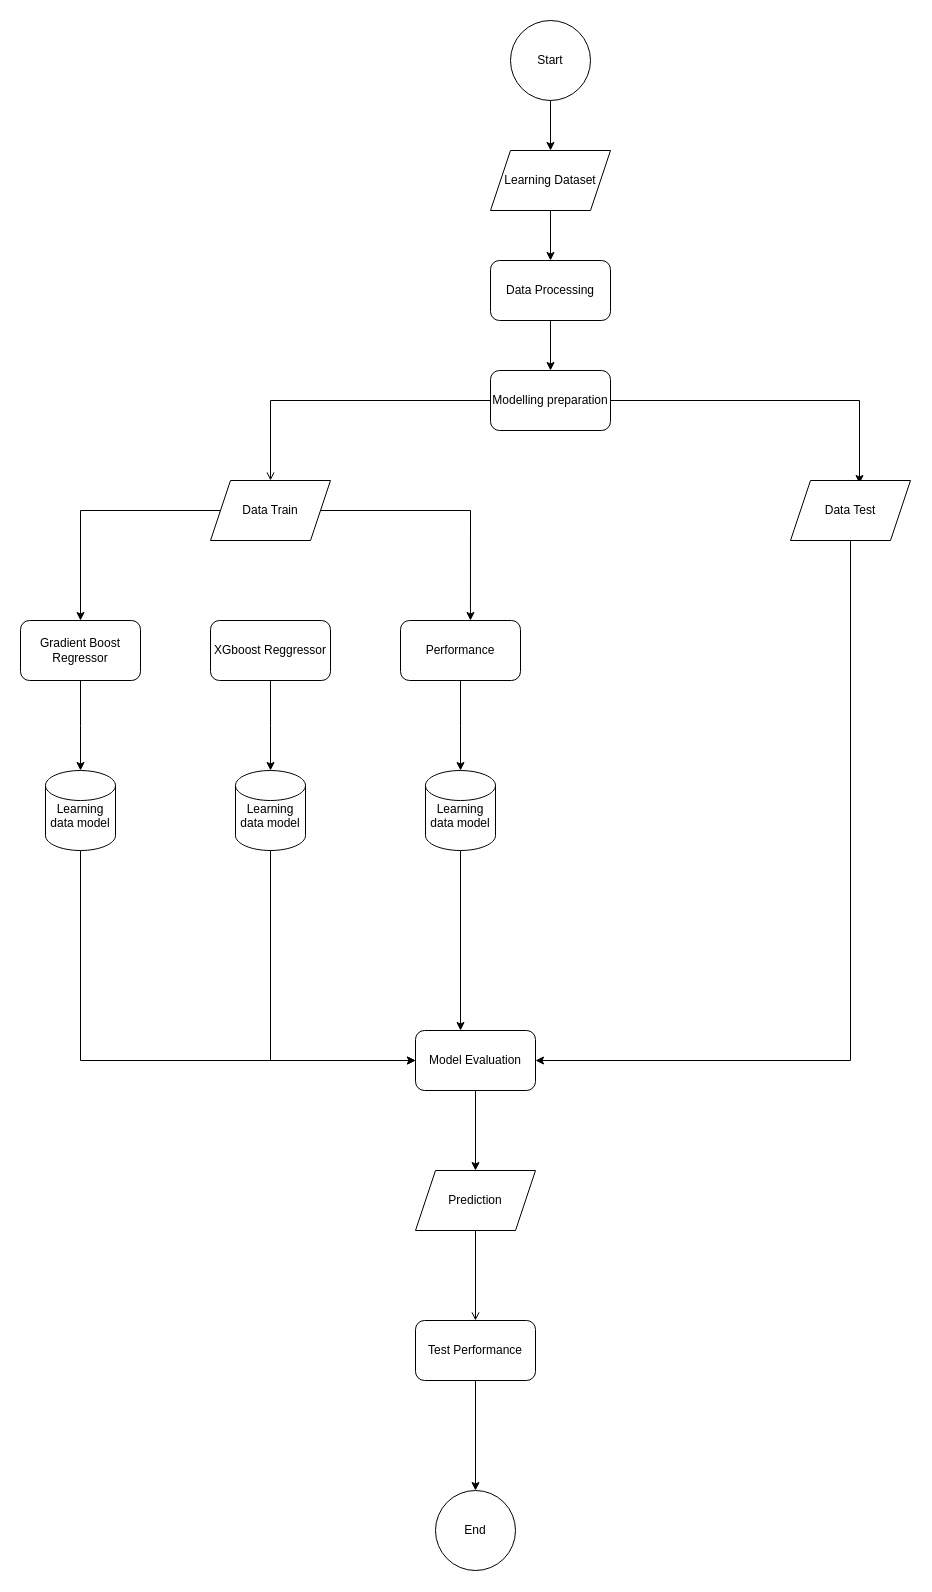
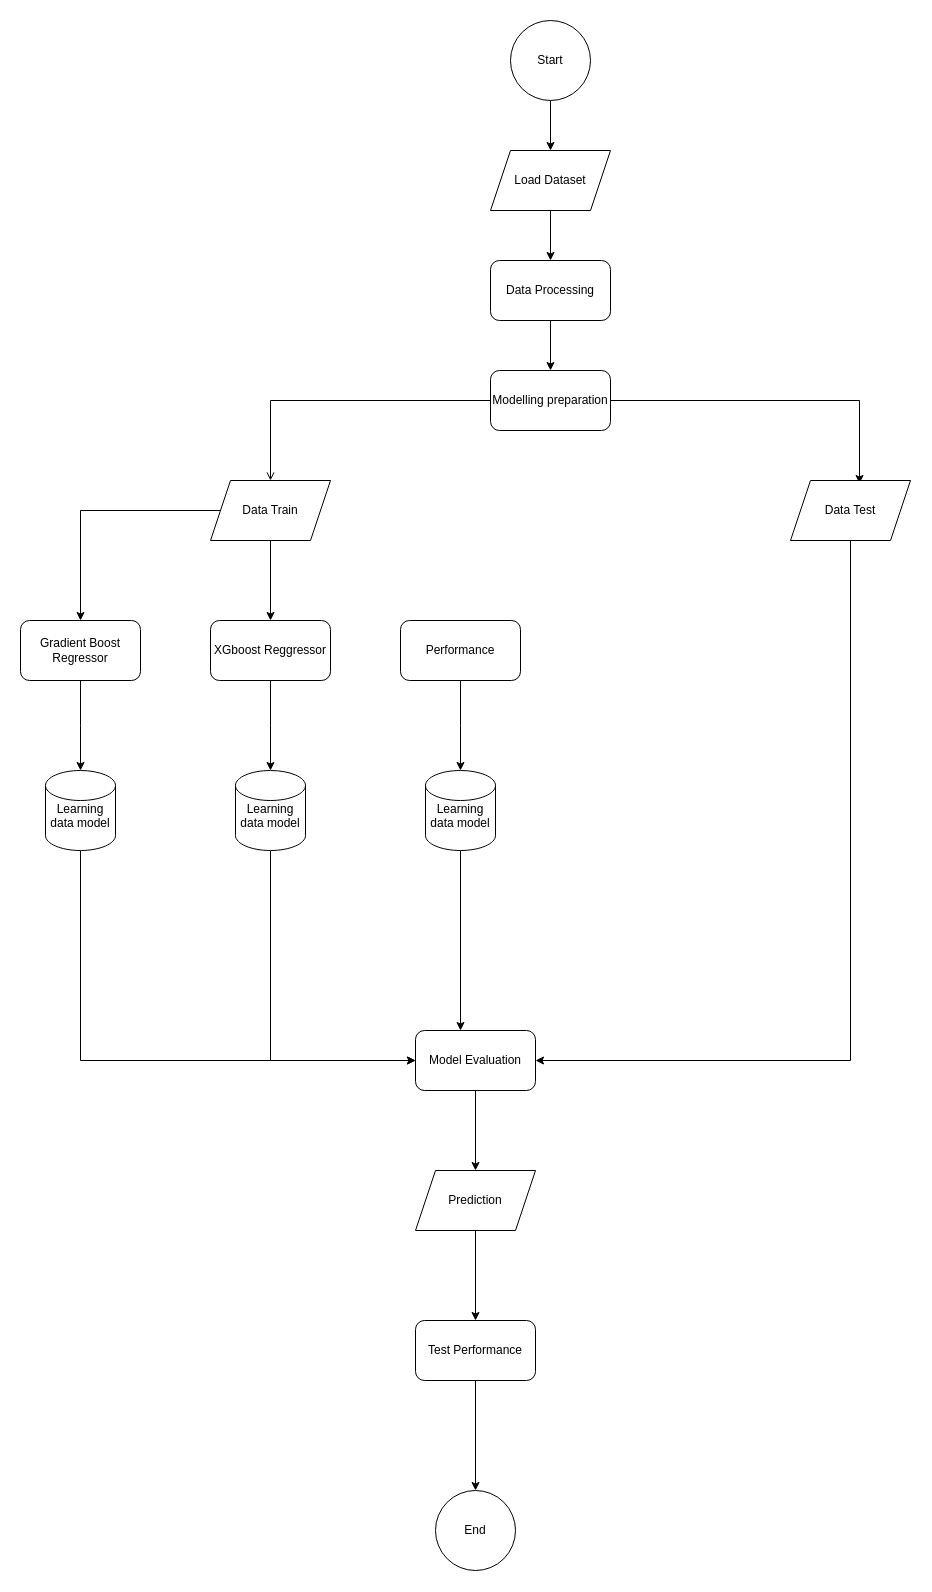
node "Learning Dataset": label "Learning Dataset" -> "Load Dataset"
edge "Data Train" -> "Performance": removed
edge "Data Train" -> "XGboost Reggressor": added
edge "Prediction" -> "Test Performance": arrowhead open -> classic
